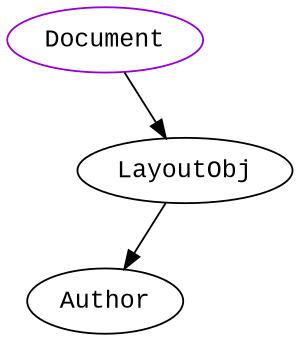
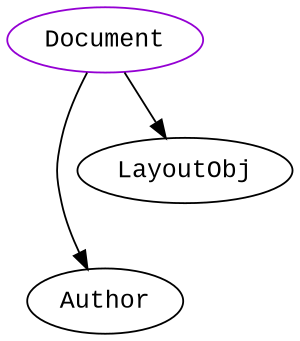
edge "LayoutObj" -> "Author": now "Document" -> "Author"
